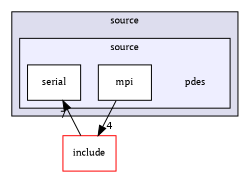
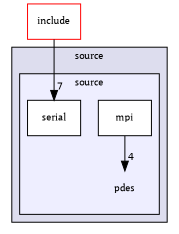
edge "mpi" -> "include": now "mpi" -> "pdes"
